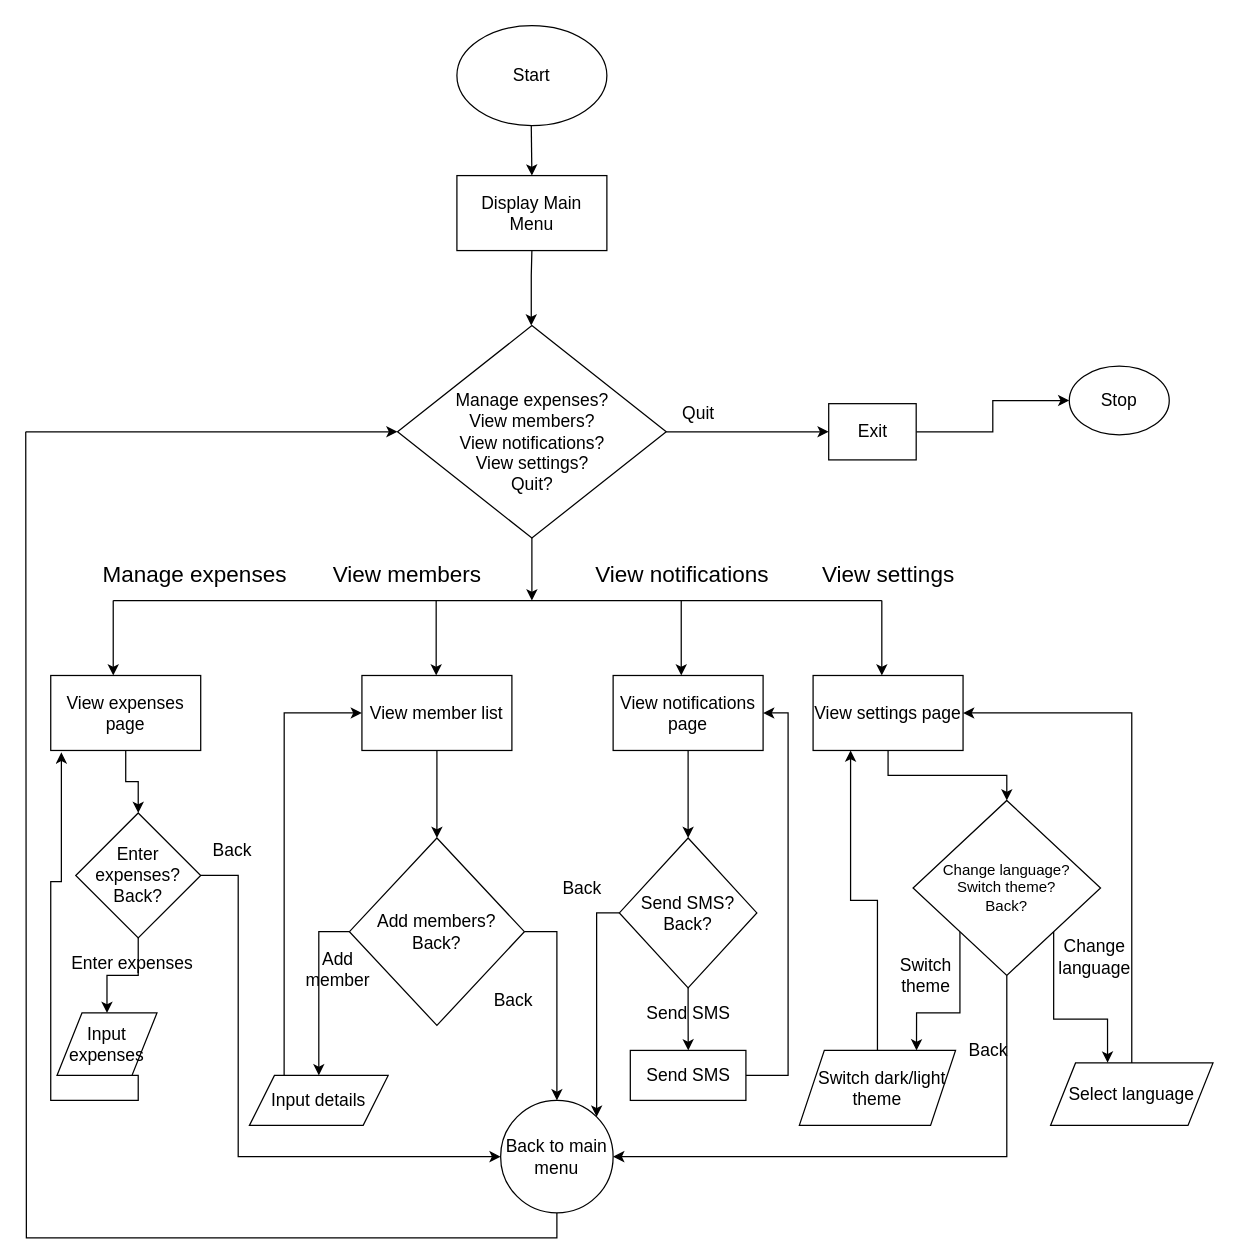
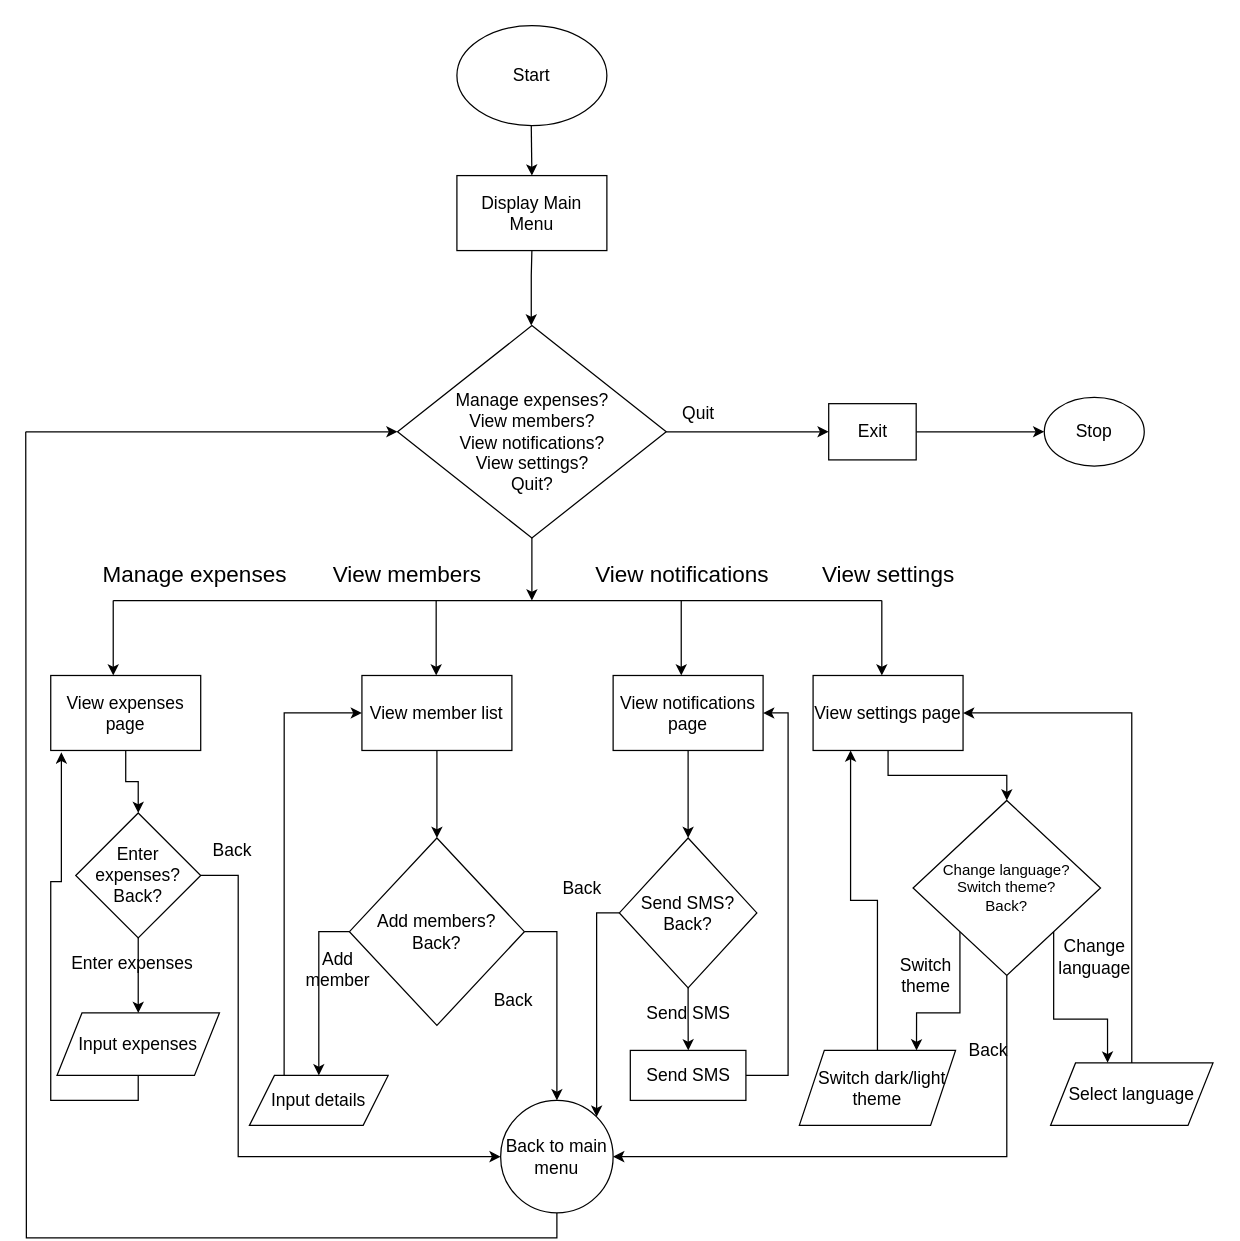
node "Stop": moved (1119, 401) -> (1094, 432)
node "Input expenses": size 100x63 -> 163x63
